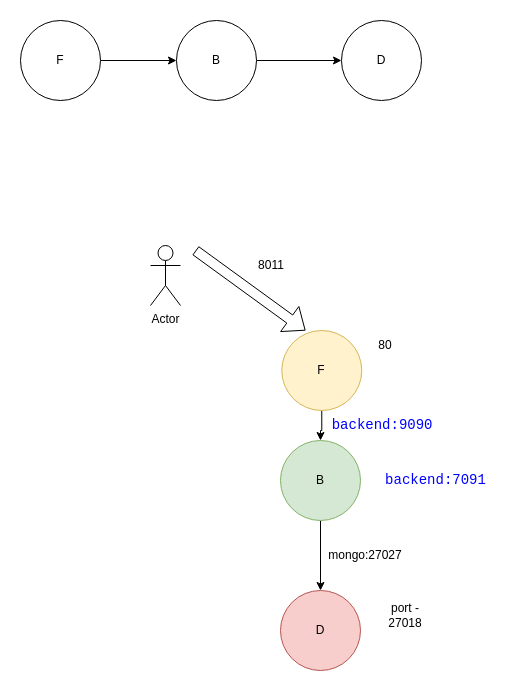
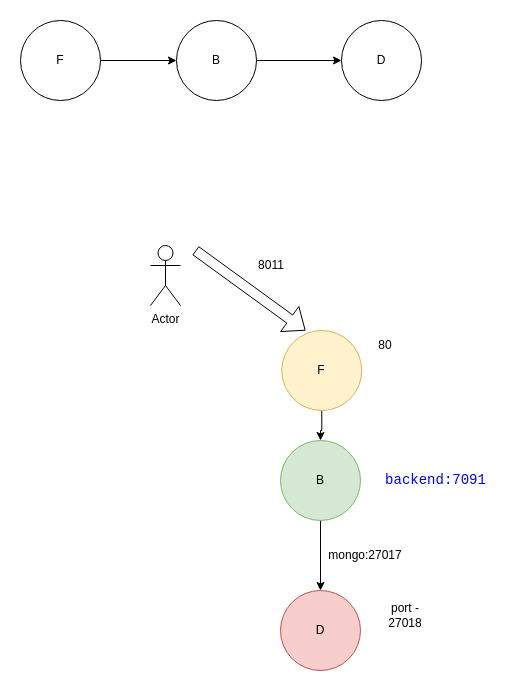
node "backend:9090": removed
node "mongo:27027": label "mongo:27027" -> "mongo:27017"
